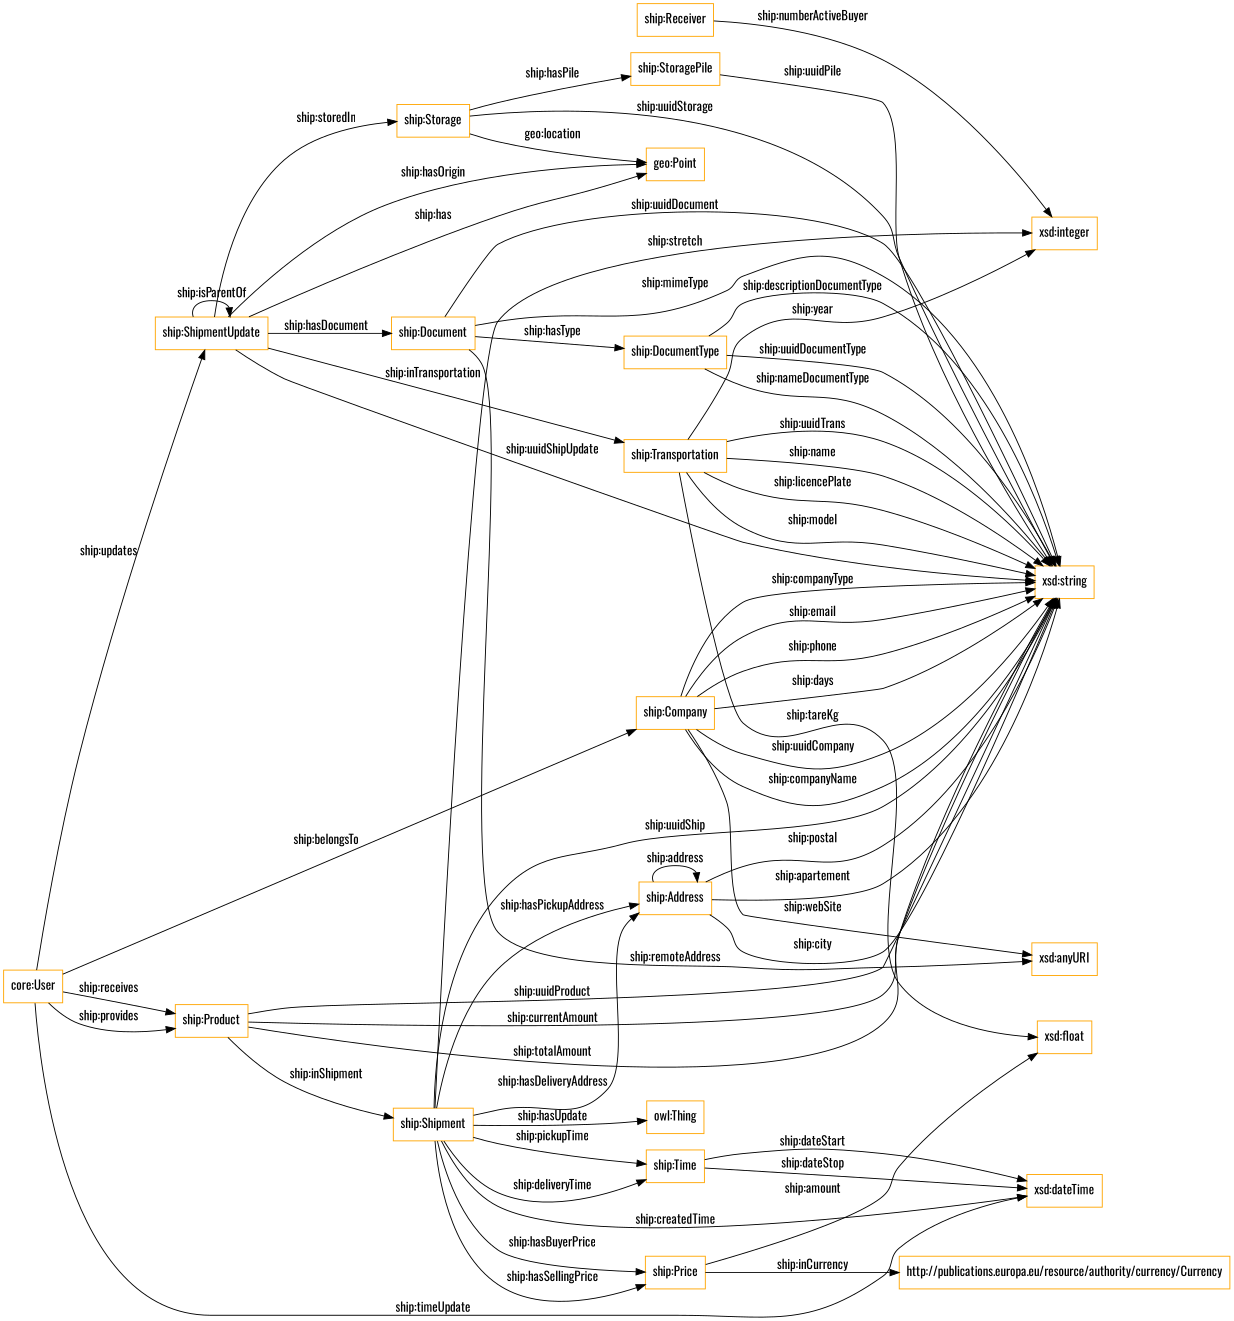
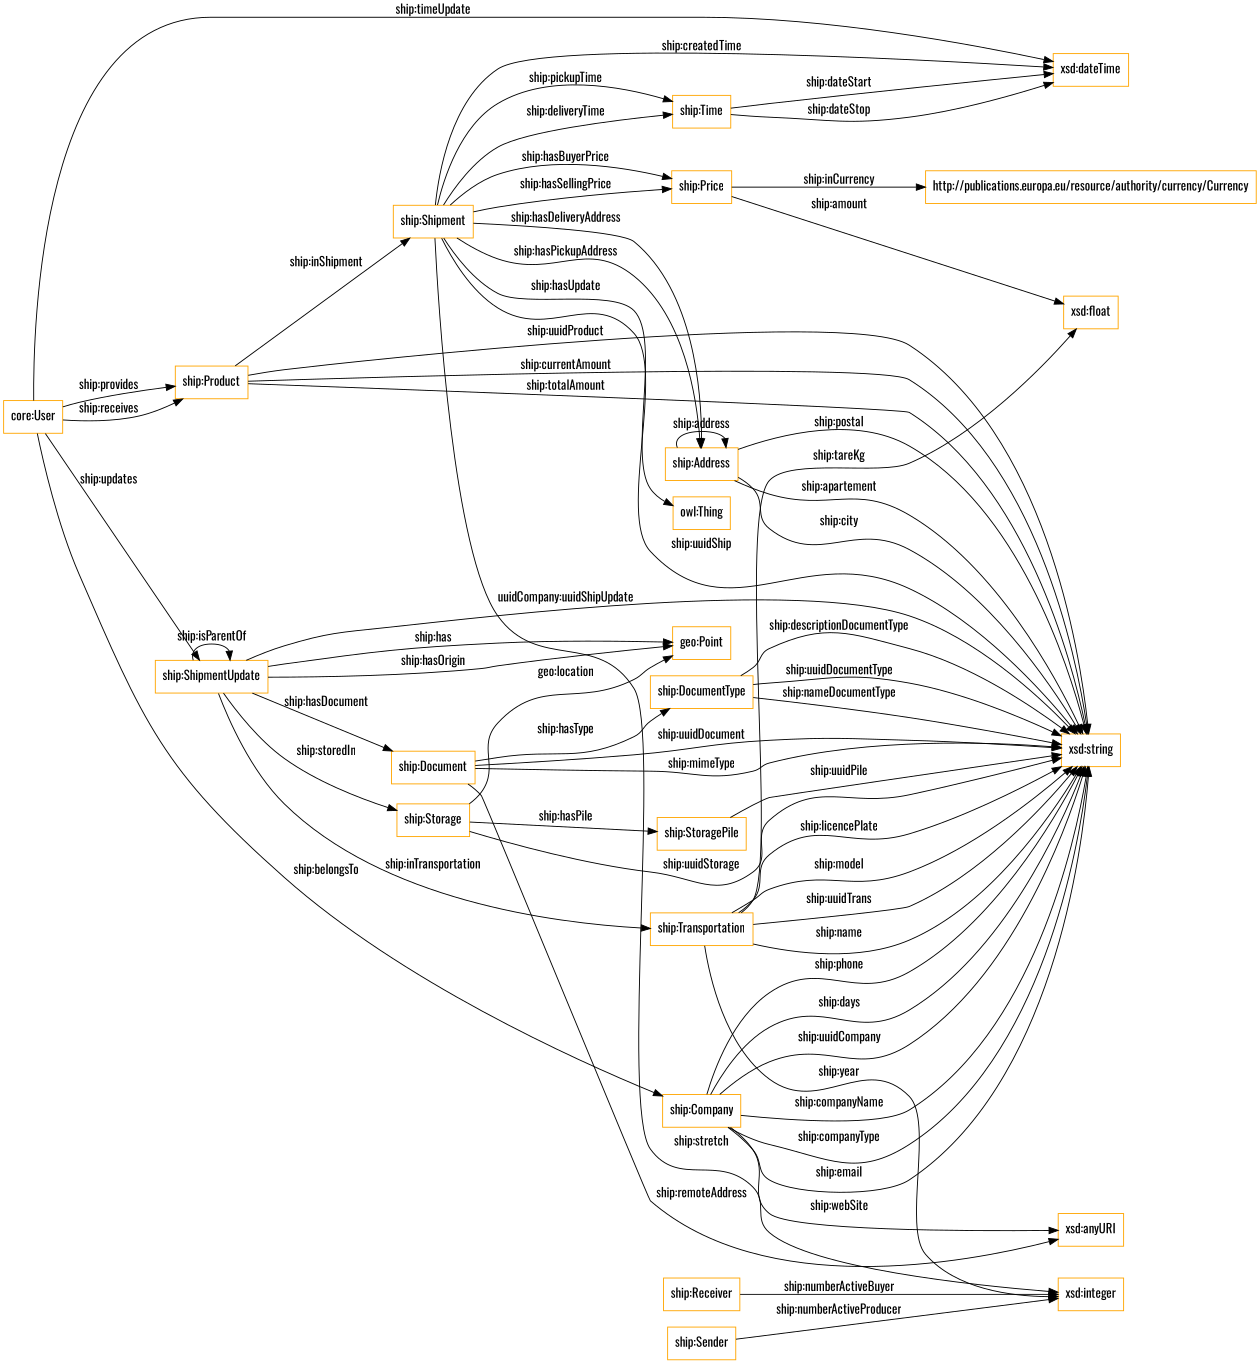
edge "ship:ShipmentUpdate" -> "xsd:string": label "ship:uuidShipUpdate" -> "uuidCompany:uuidShipUpdate"
node "ship:Sender": added
